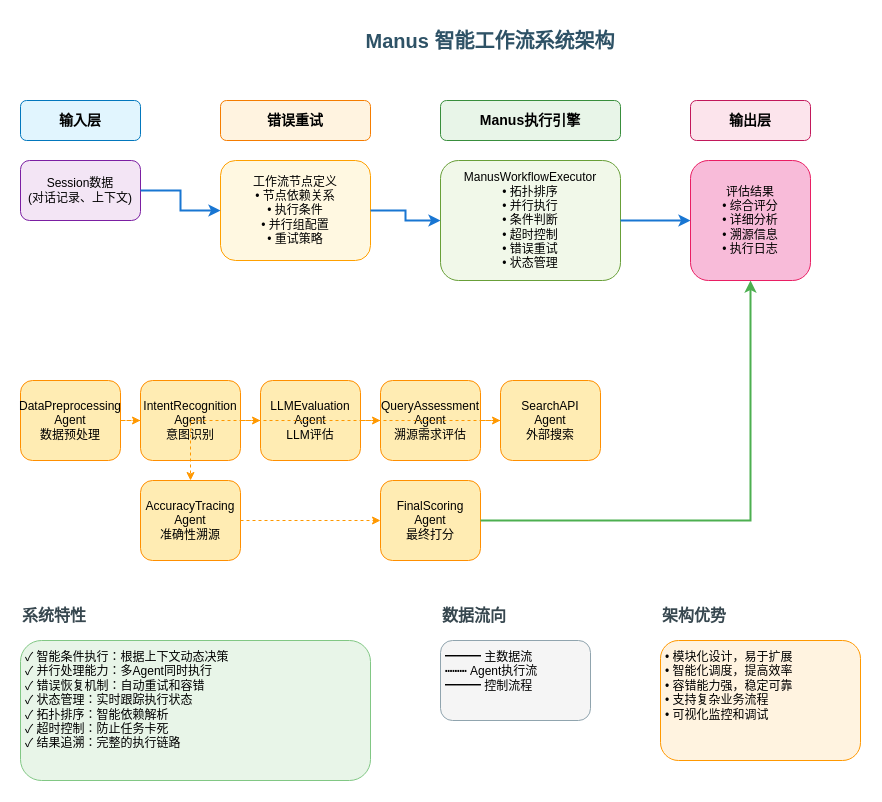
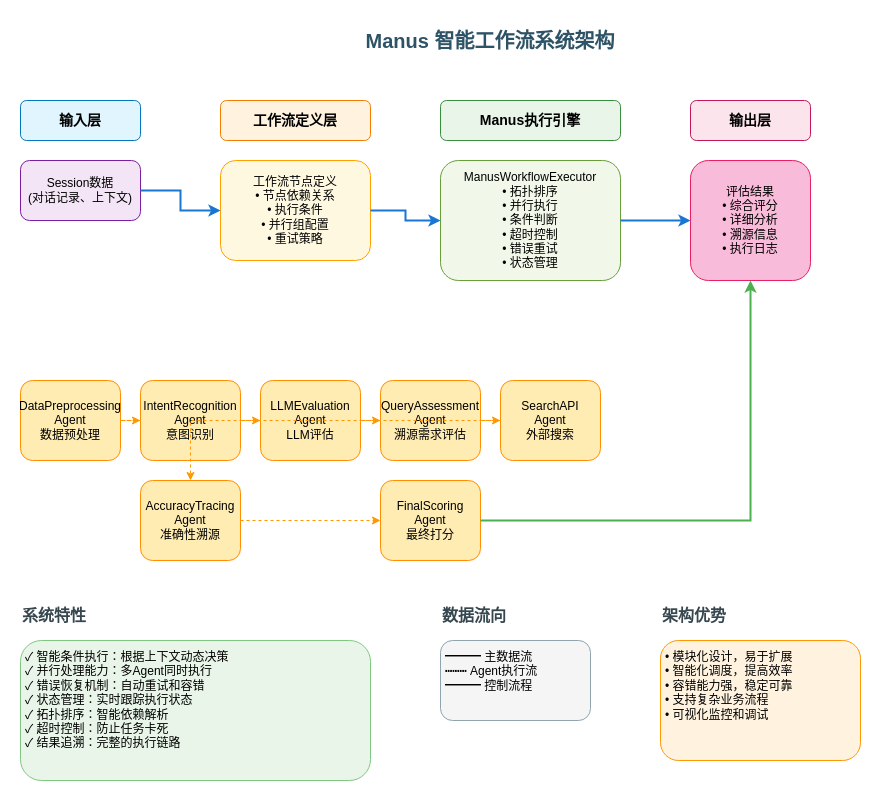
node "错误重试": label "错误重试" -> "工作流定义层"
